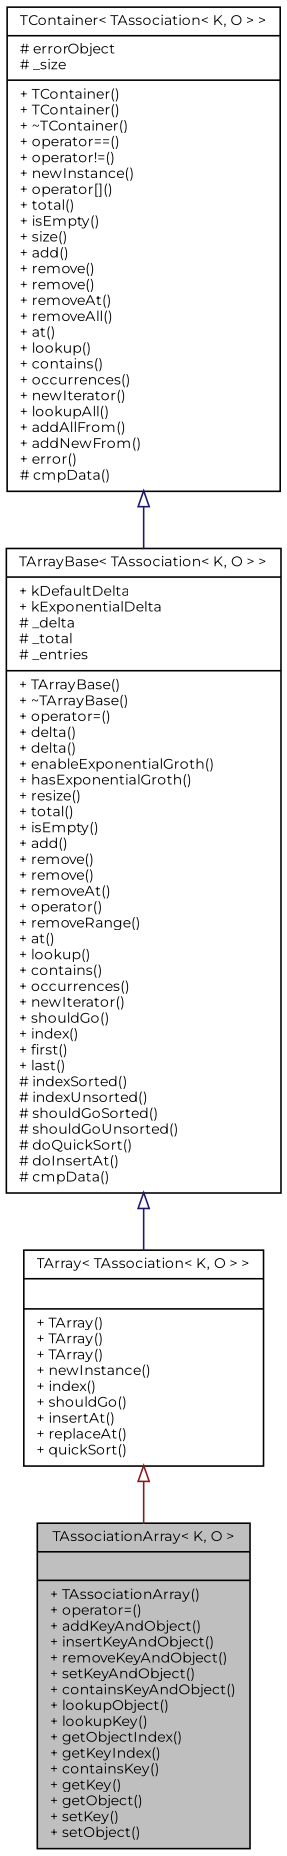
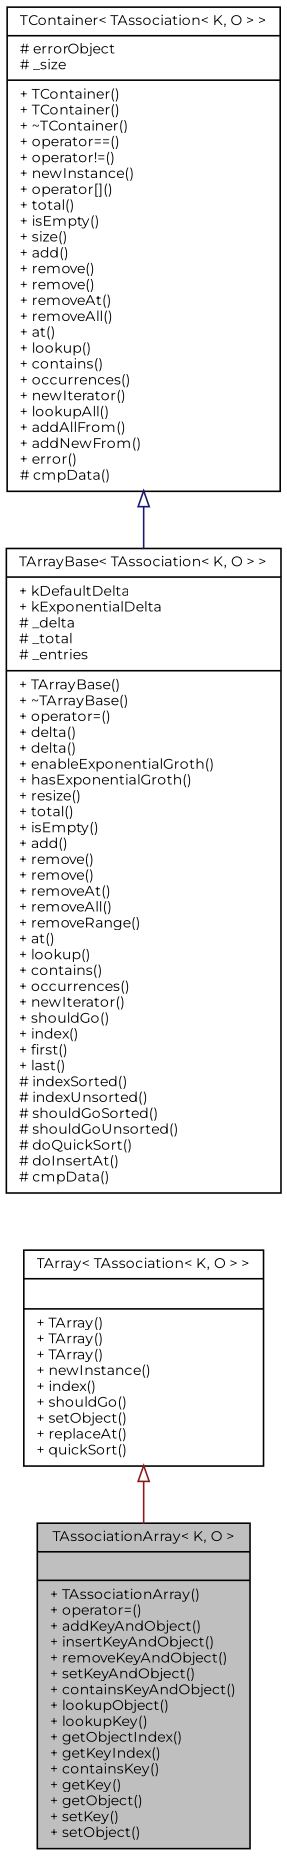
node "TArrayBase< TAssociation< K, O > >": text "+ operator()" -> "+ removeAll()"
edge "TArray< TAssociation< K, O > >" -> "TArrayBase< TAssociation< K, O > >": removed
node "TArray< TAssociation< K, O > >": text "+ insertAt()" -> "+ setObject()"
